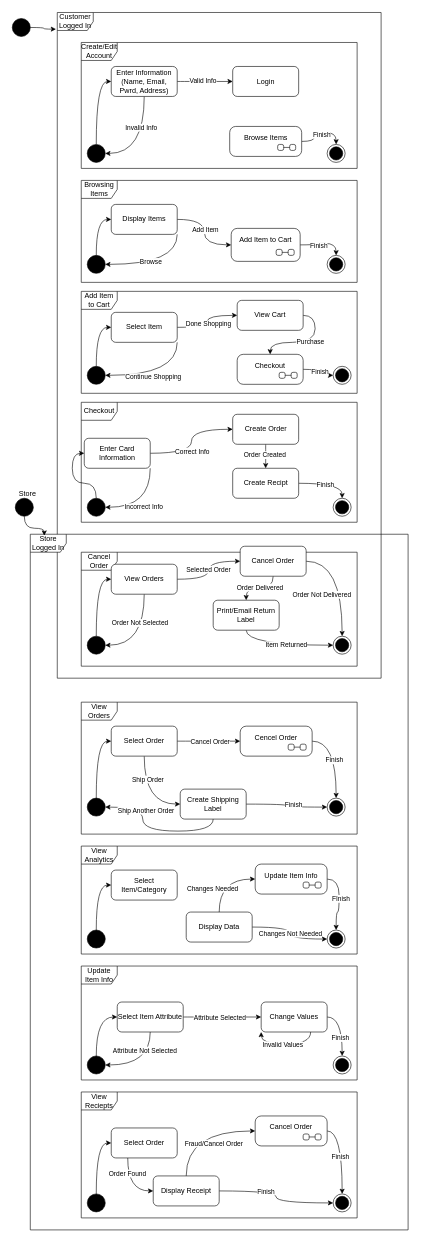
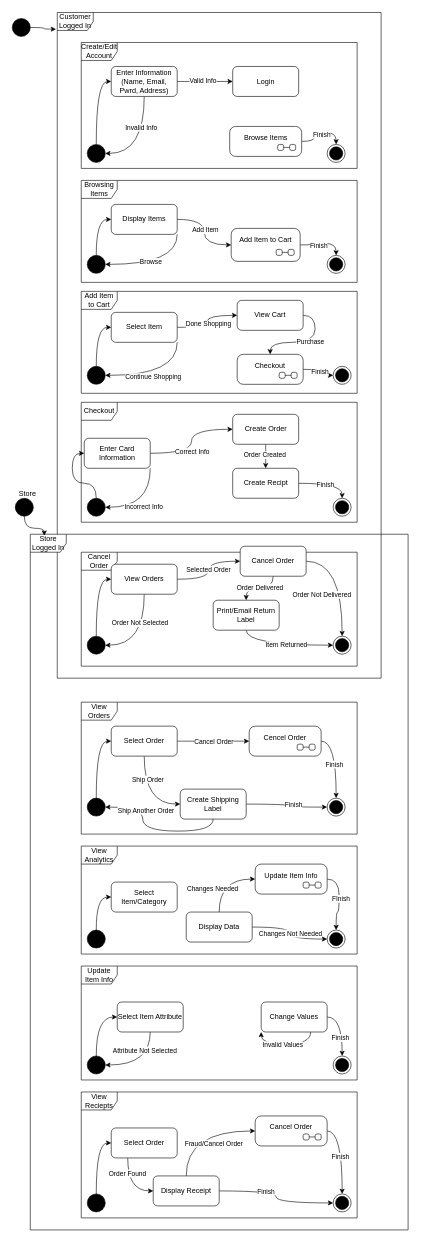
node "Cencel Order": moved (276, 741) -> (285, 741)
node "Select Item/Category": moved (144, 885) -> (144, 897)
edge "Select Item Attribute" -> "Change Values": removed, label "Attribute Selected"
